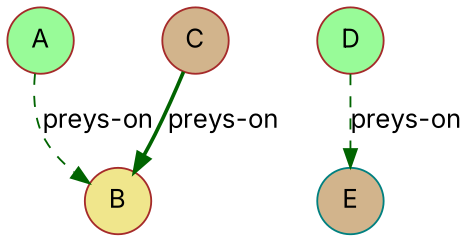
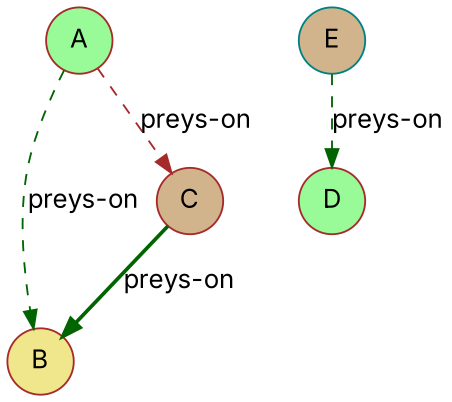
edge "D" -> "E": reversed
edge "A" -> "C": added, label "preys-on"
